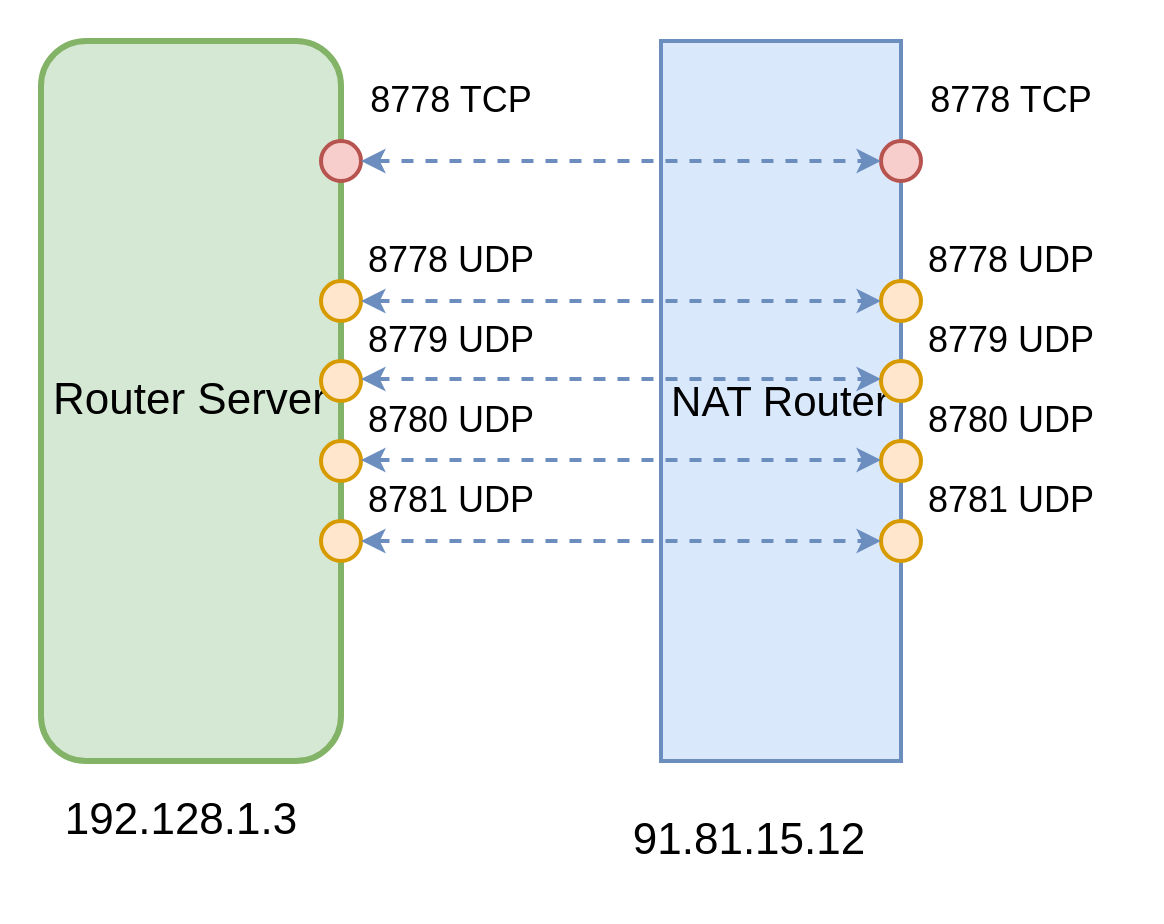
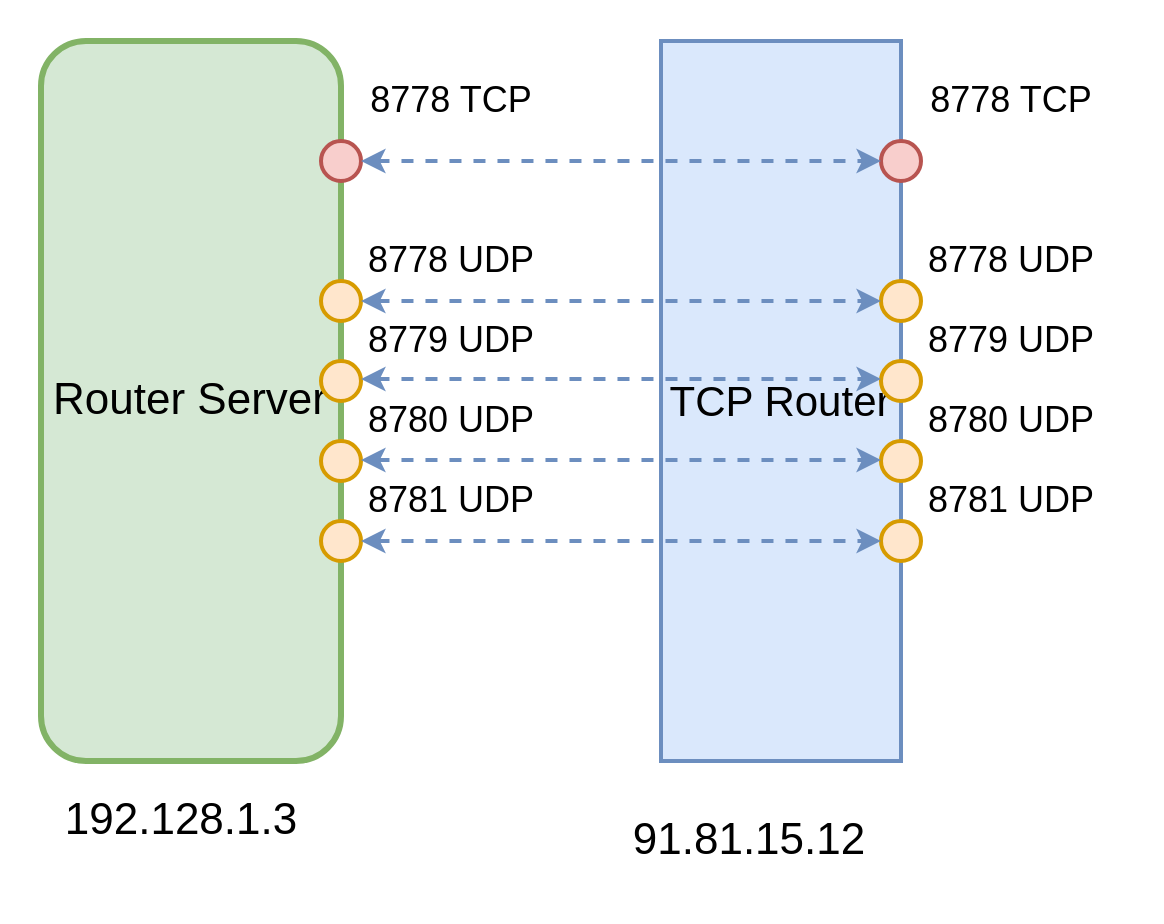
node "NAT Router": label "NAT Router" -> "TCP Router"
